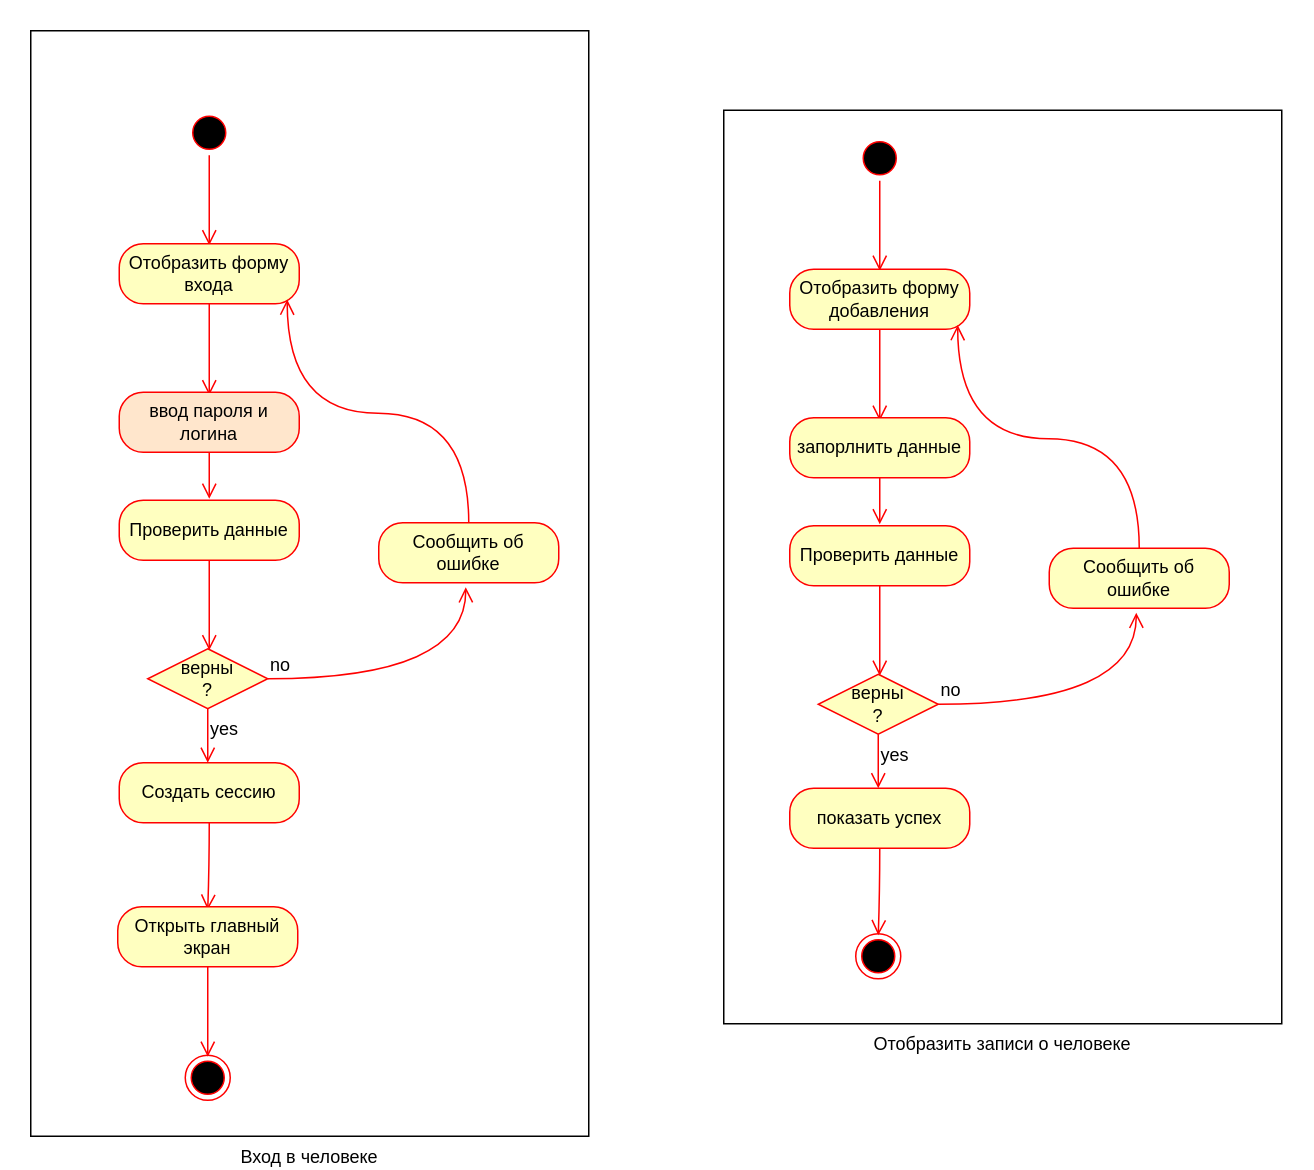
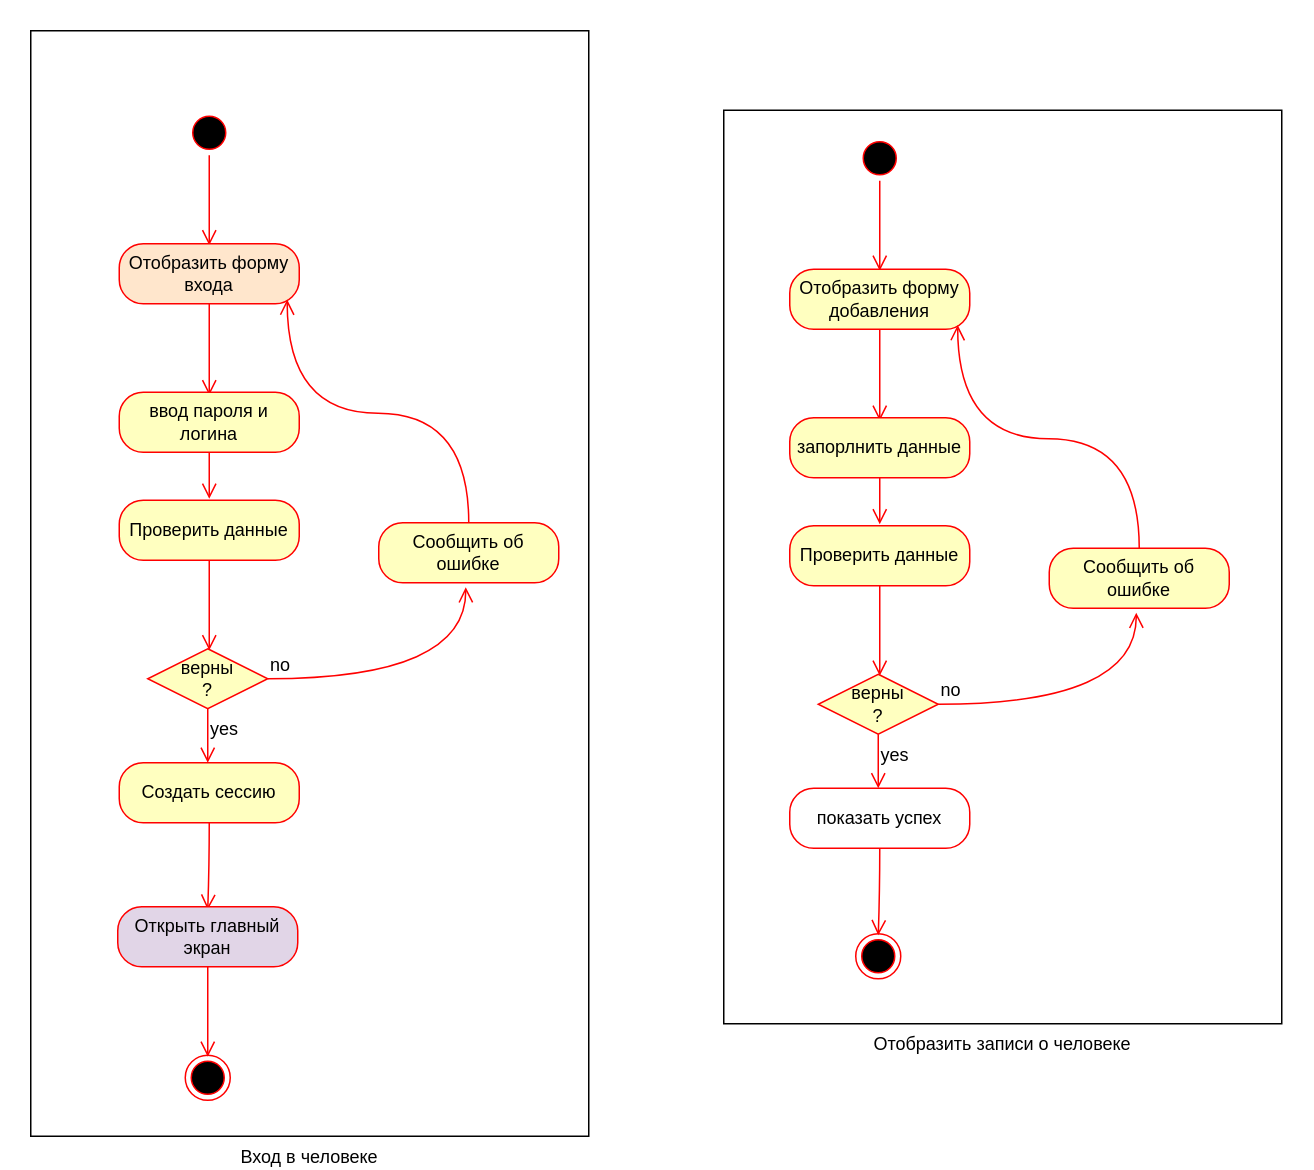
node "Отобразить форму входа": fillcolor #ffffc0 -> #ffe6cc
node "ввод пароля и логина": fillcolor #ffe6cc -> #ffffc0
node "показать успех": fillcolor #ffffc0 -> #ffffff
node "Открыть главный экран": fillcolor #ffffc0 -> #e1d5e7
